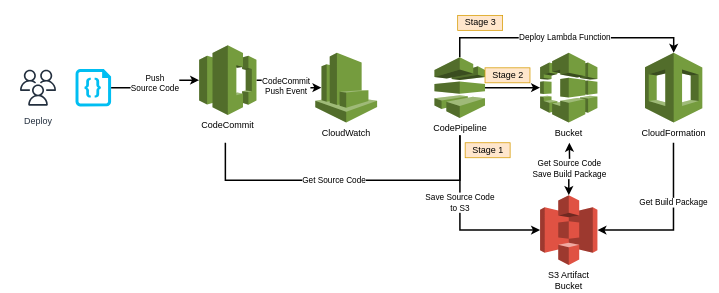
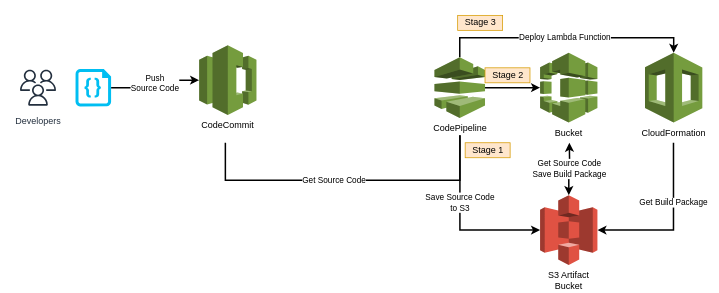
edge "CodeCommit" -> "CloudWatch": removed, label "CodeCommit Push Event"
node "CloudWatch": removed
node "Deploy": label "Deploy" -> "Developers"
